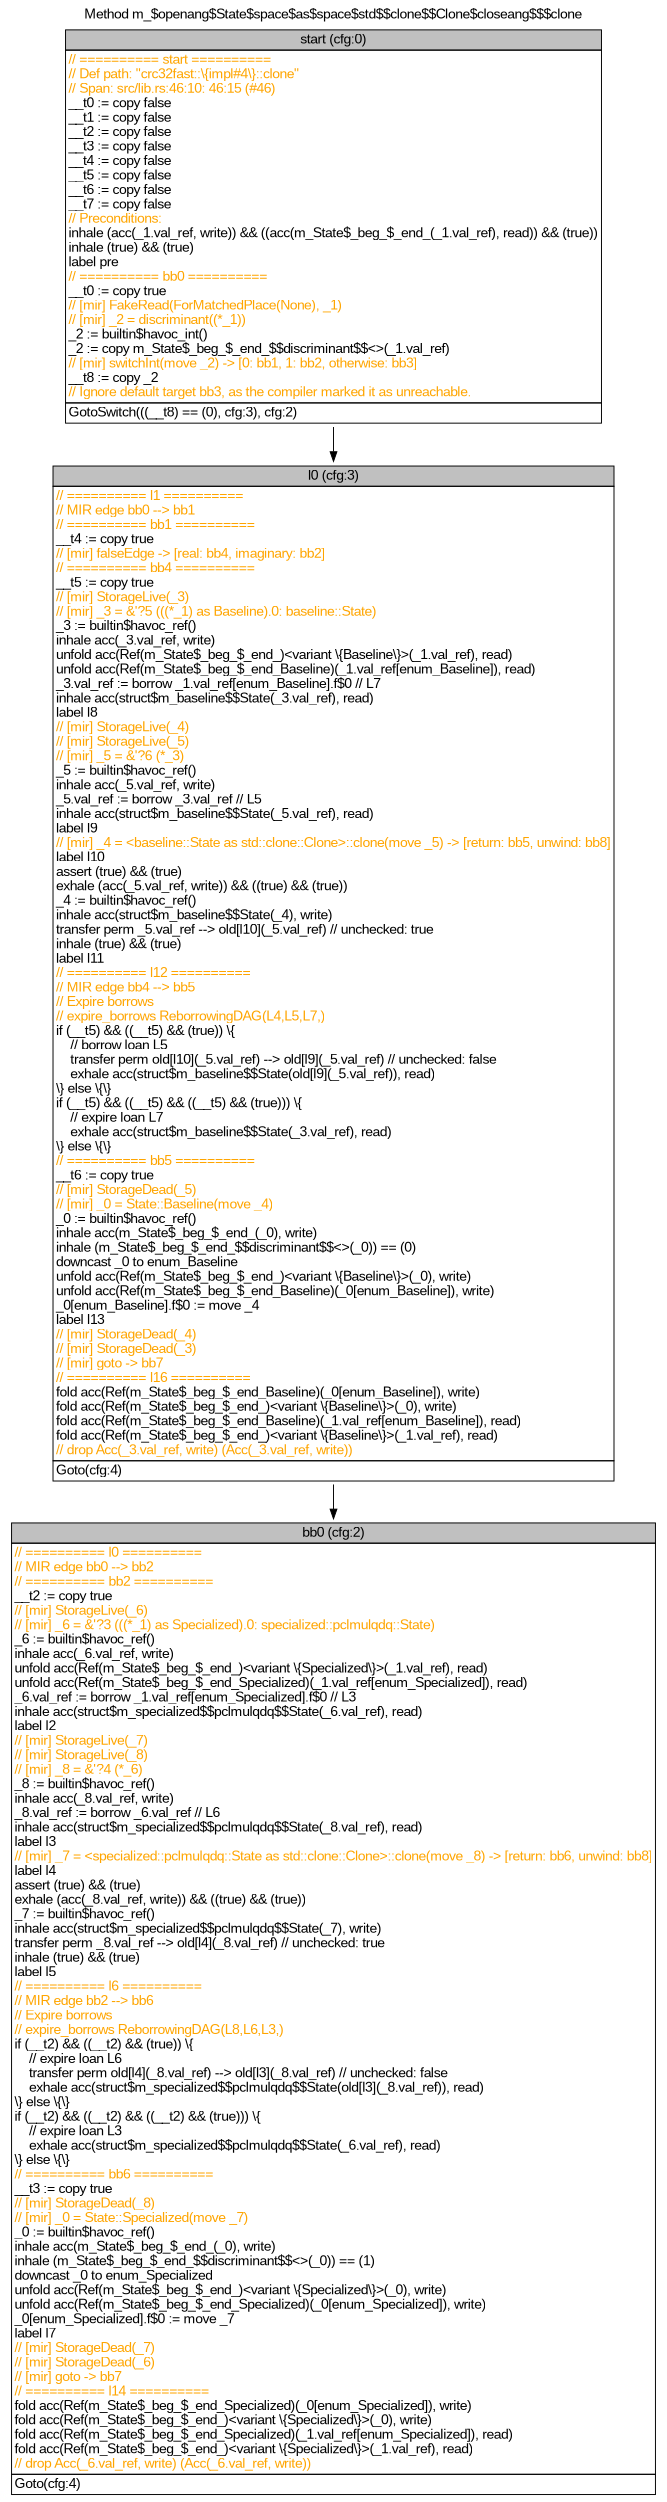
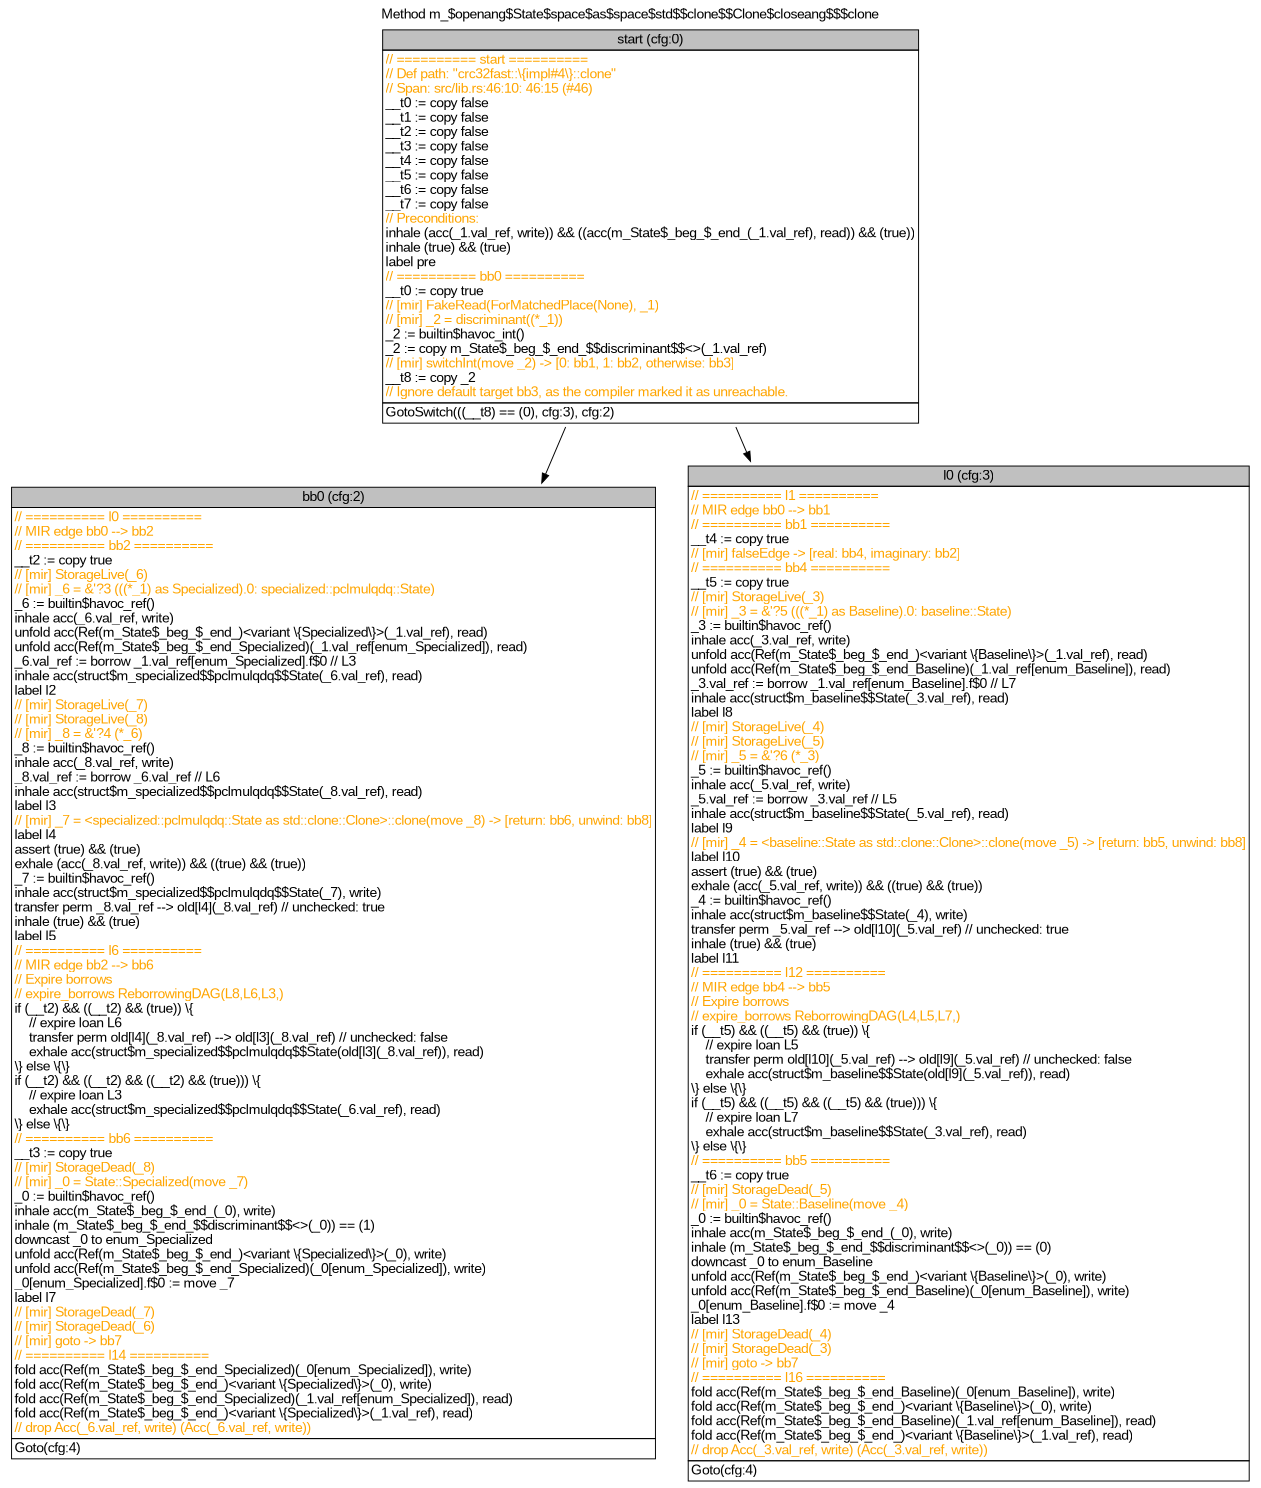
node "l0 (cfg:3)": text "// borrow loan L5" -> "// expire loan L5"
edge "l0 (cfg:3)" -> "bb0 (cfg:2)": now "start (cfg:0)" -> "bb0 (cfg:2)"
